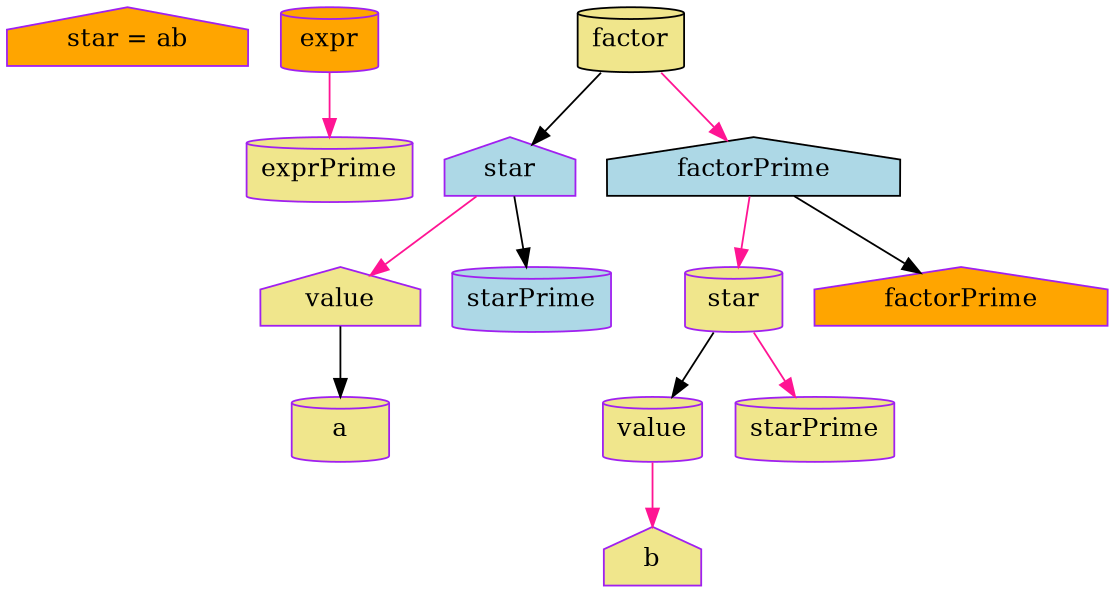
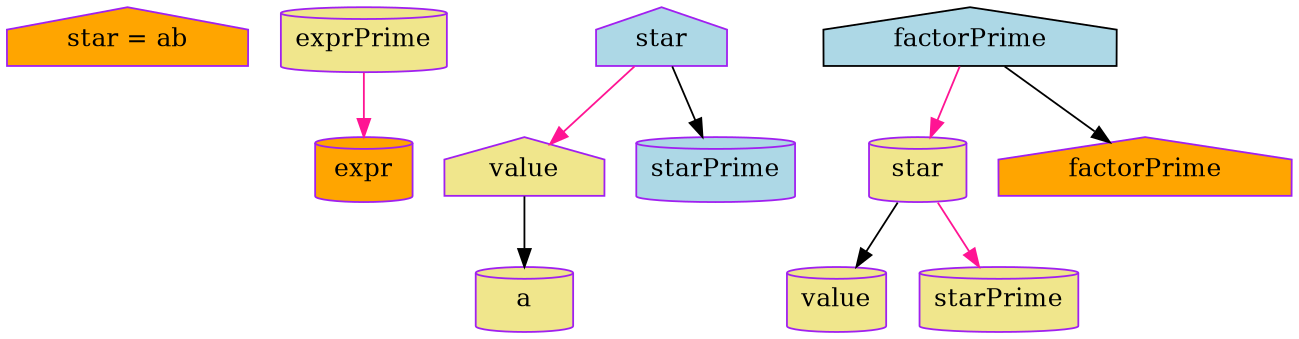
node "factor": removed
edge "expr" -> "exprPrime": reversed
node "b": removed
